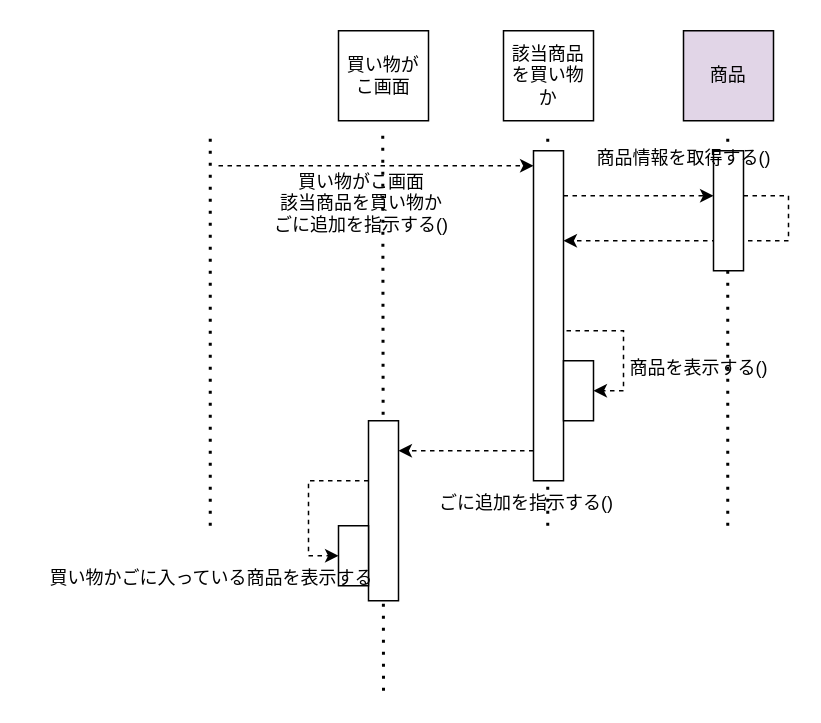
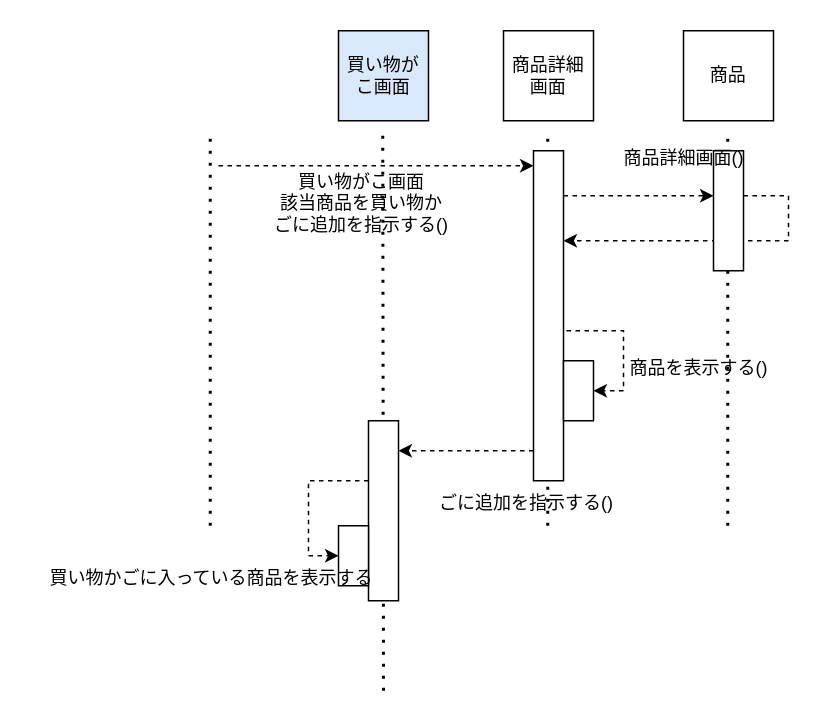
node "買い物がこ画面": fillcolor #ffffff -> #dae8fc
node "該当商品を買い物か": label "該当商品を買い物か" -> "商品詳細画面"
node "商品": fillcolor #e1d5e7 -> #ffffff
node "商品情報を取得する()": label "商品情報を取得する()" -> "商品詳細画面()"
